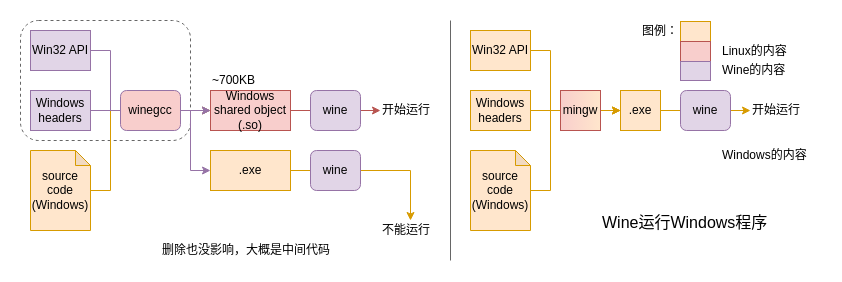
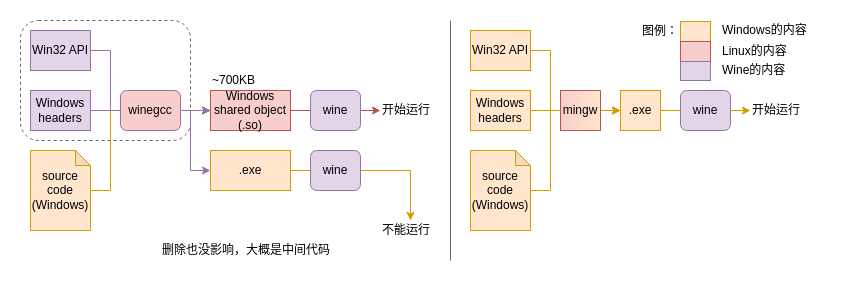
node "Windows的内容": moved (771, 156) -> (771, 31)
node "Wine运行Windows程序": removed
